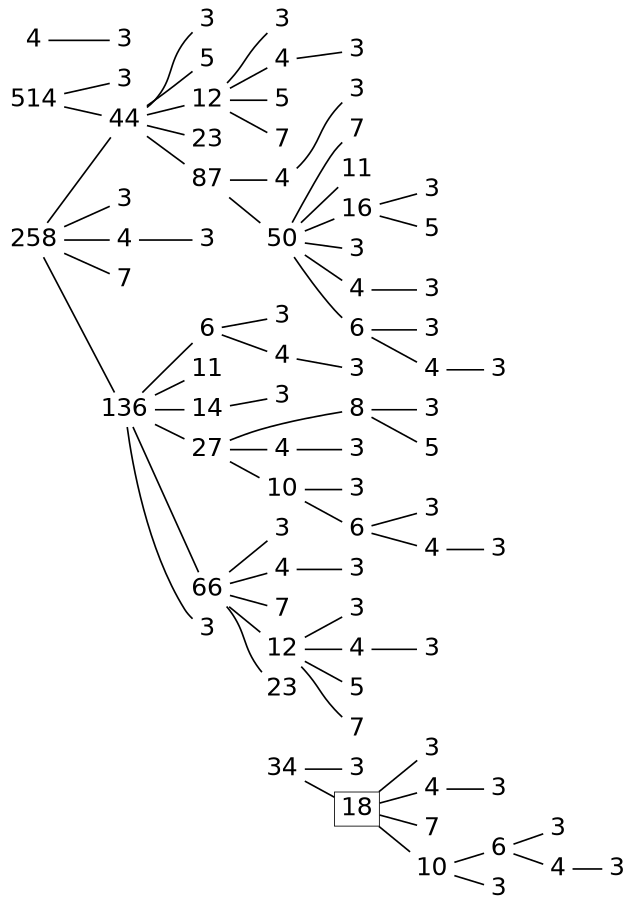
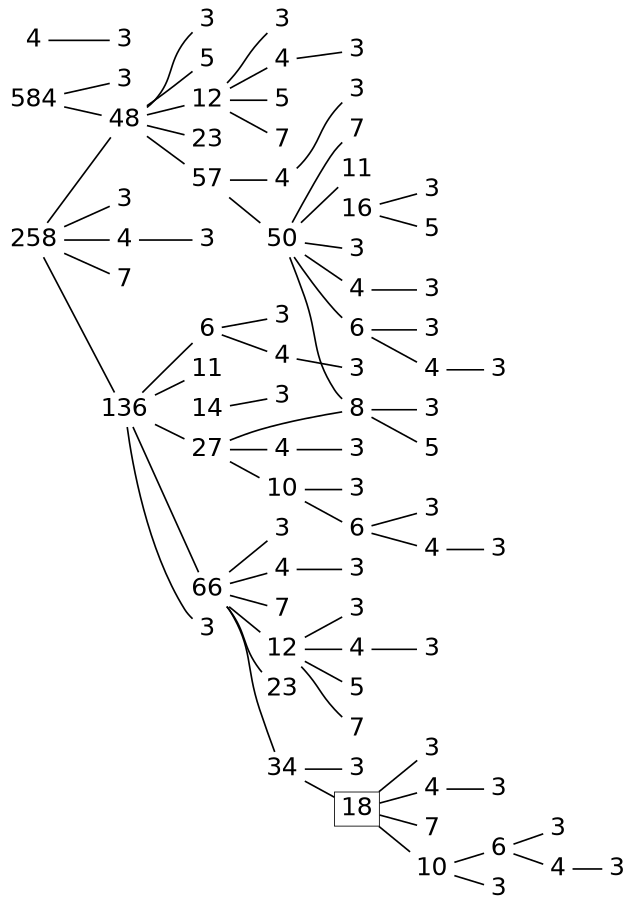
node "514": label "514" -> "584"
node "44": label "44" -> "48"
node "87": label "87" -> "57"
edge "16" -- "50": now "8" -- "50"
edge "136" -- "14": removed
edge "66" -- "34": added
